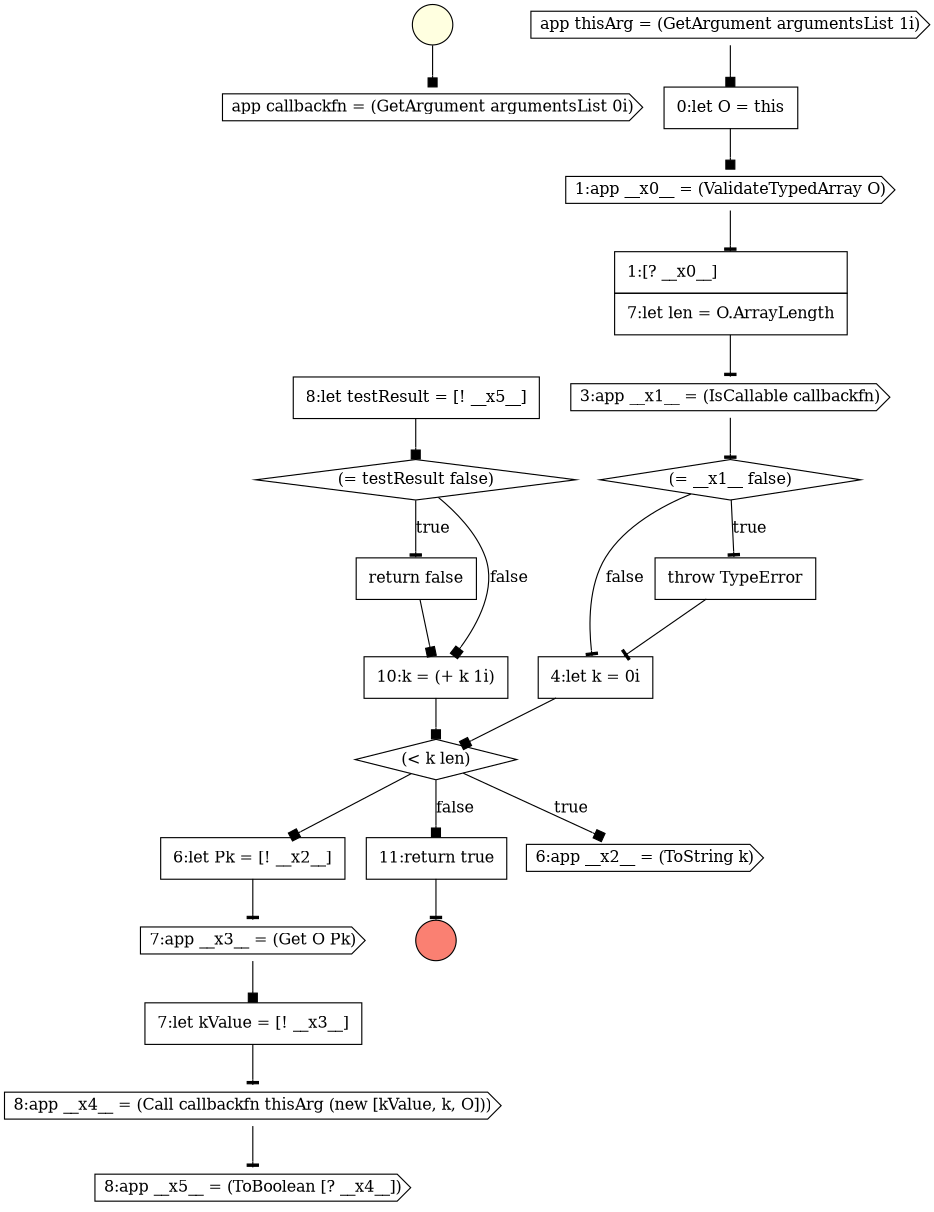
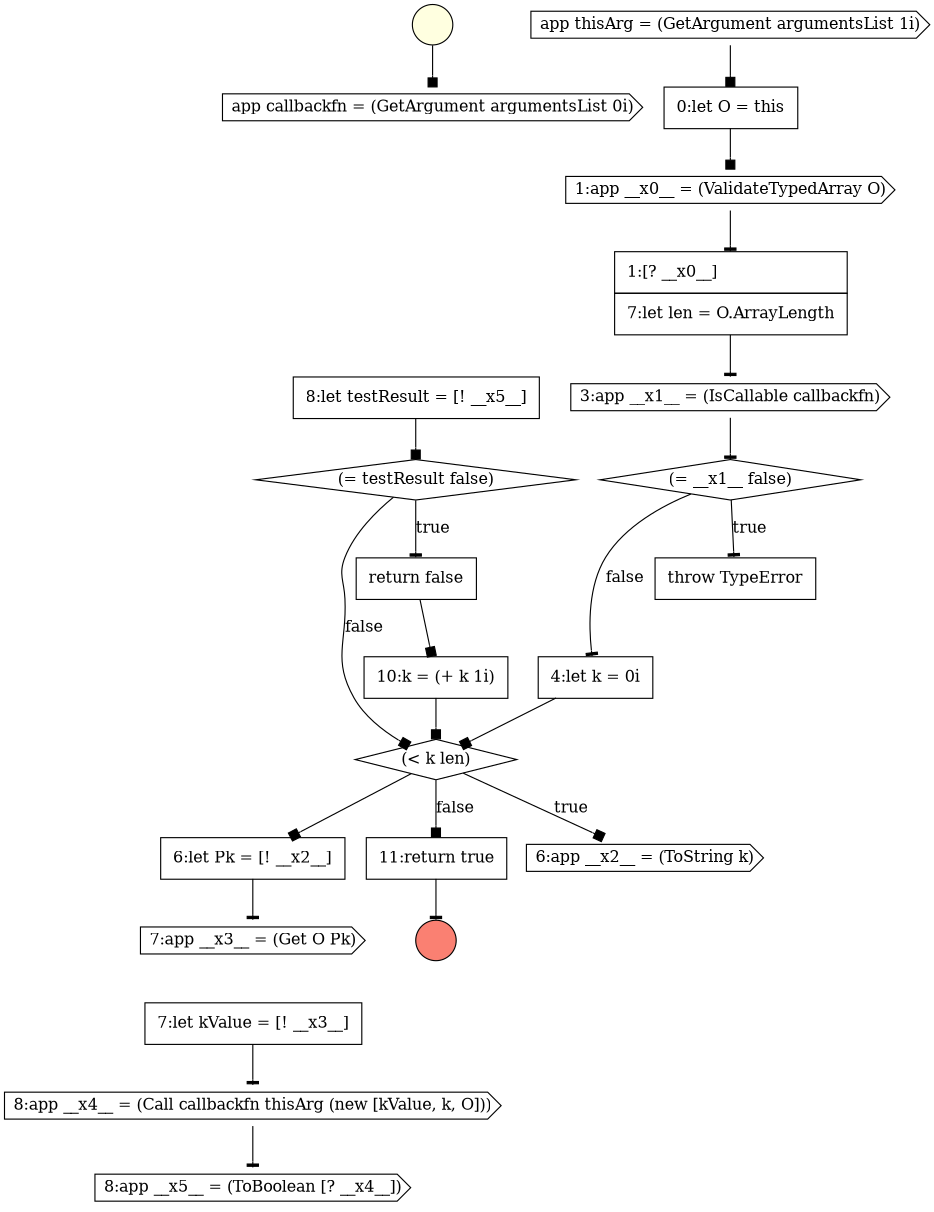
edge "(= testResult false)" -> "10:k = (+ k 1i)": now "(= testResult false)" -> "(< k len)"
edge "throw TypeError" -> "4:let k = 0i": removed
edge "7:app __x3__ = (Get O Pk)" -> "7:let kValue = [! __x3__]": removed
